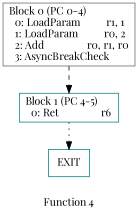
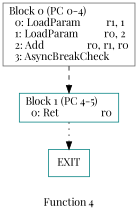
node "Block 1 (PC 4-5) 0: Ret               r6": label "Block 1 (PC 4-5) 0: Ret               r6" -> "Block 1 (PC 4-5) 0: Ret               r0"
